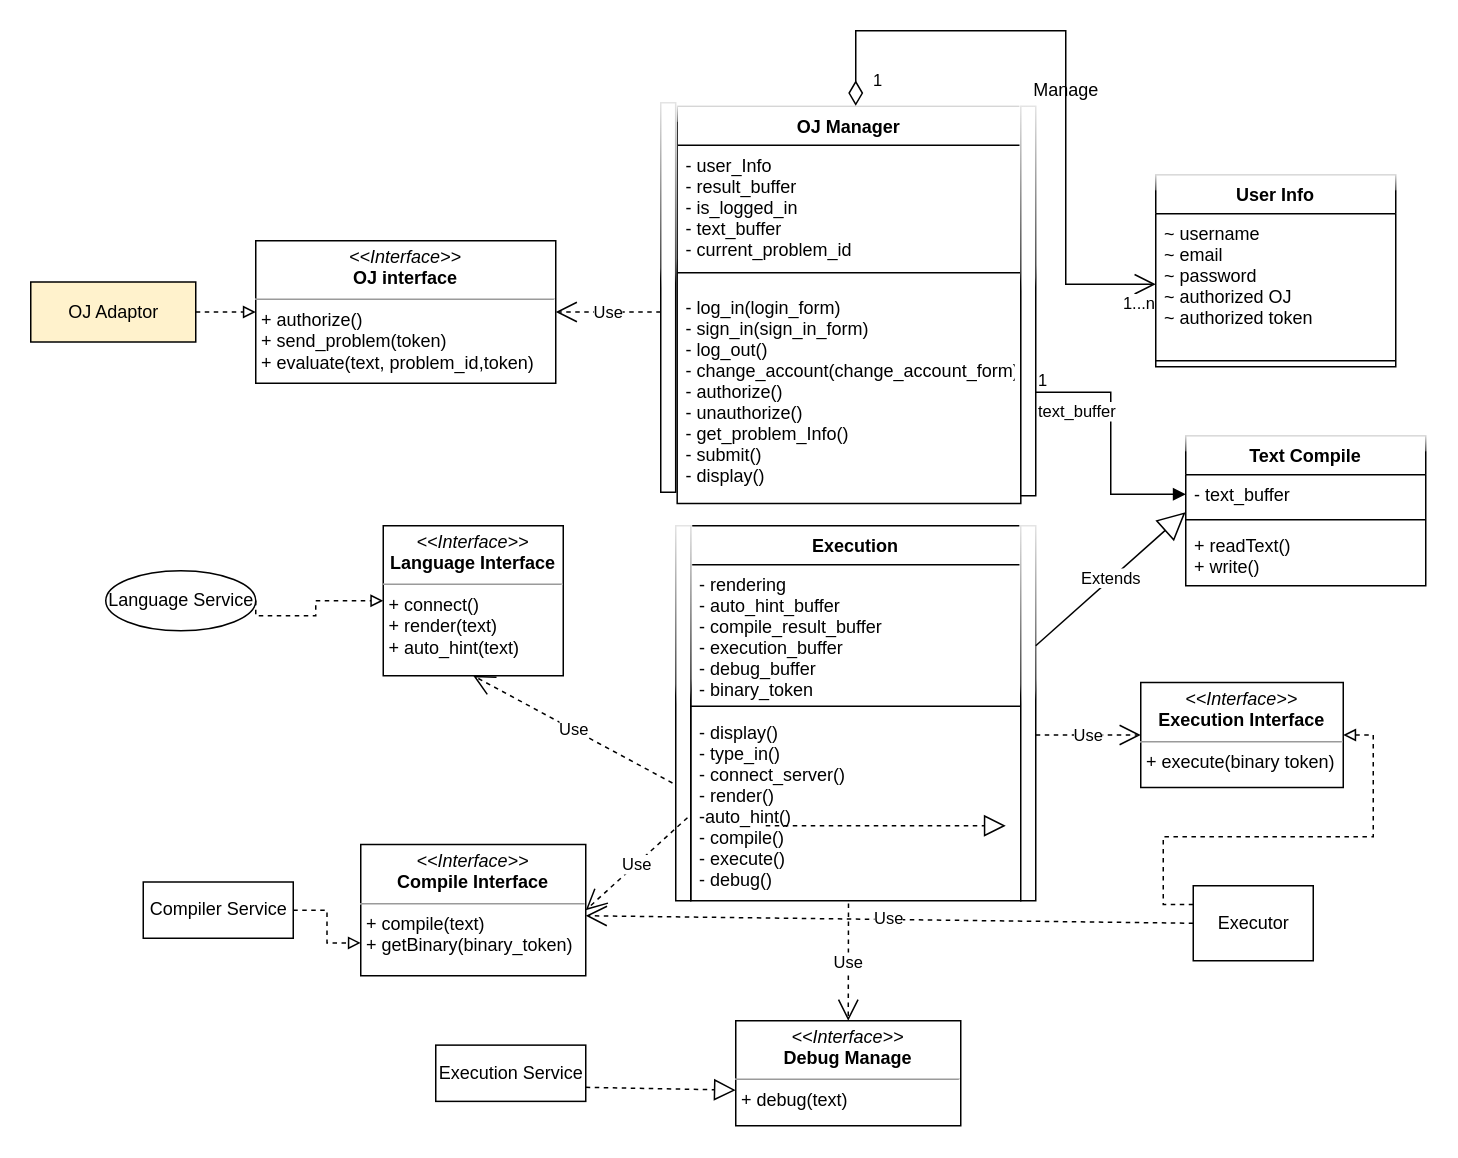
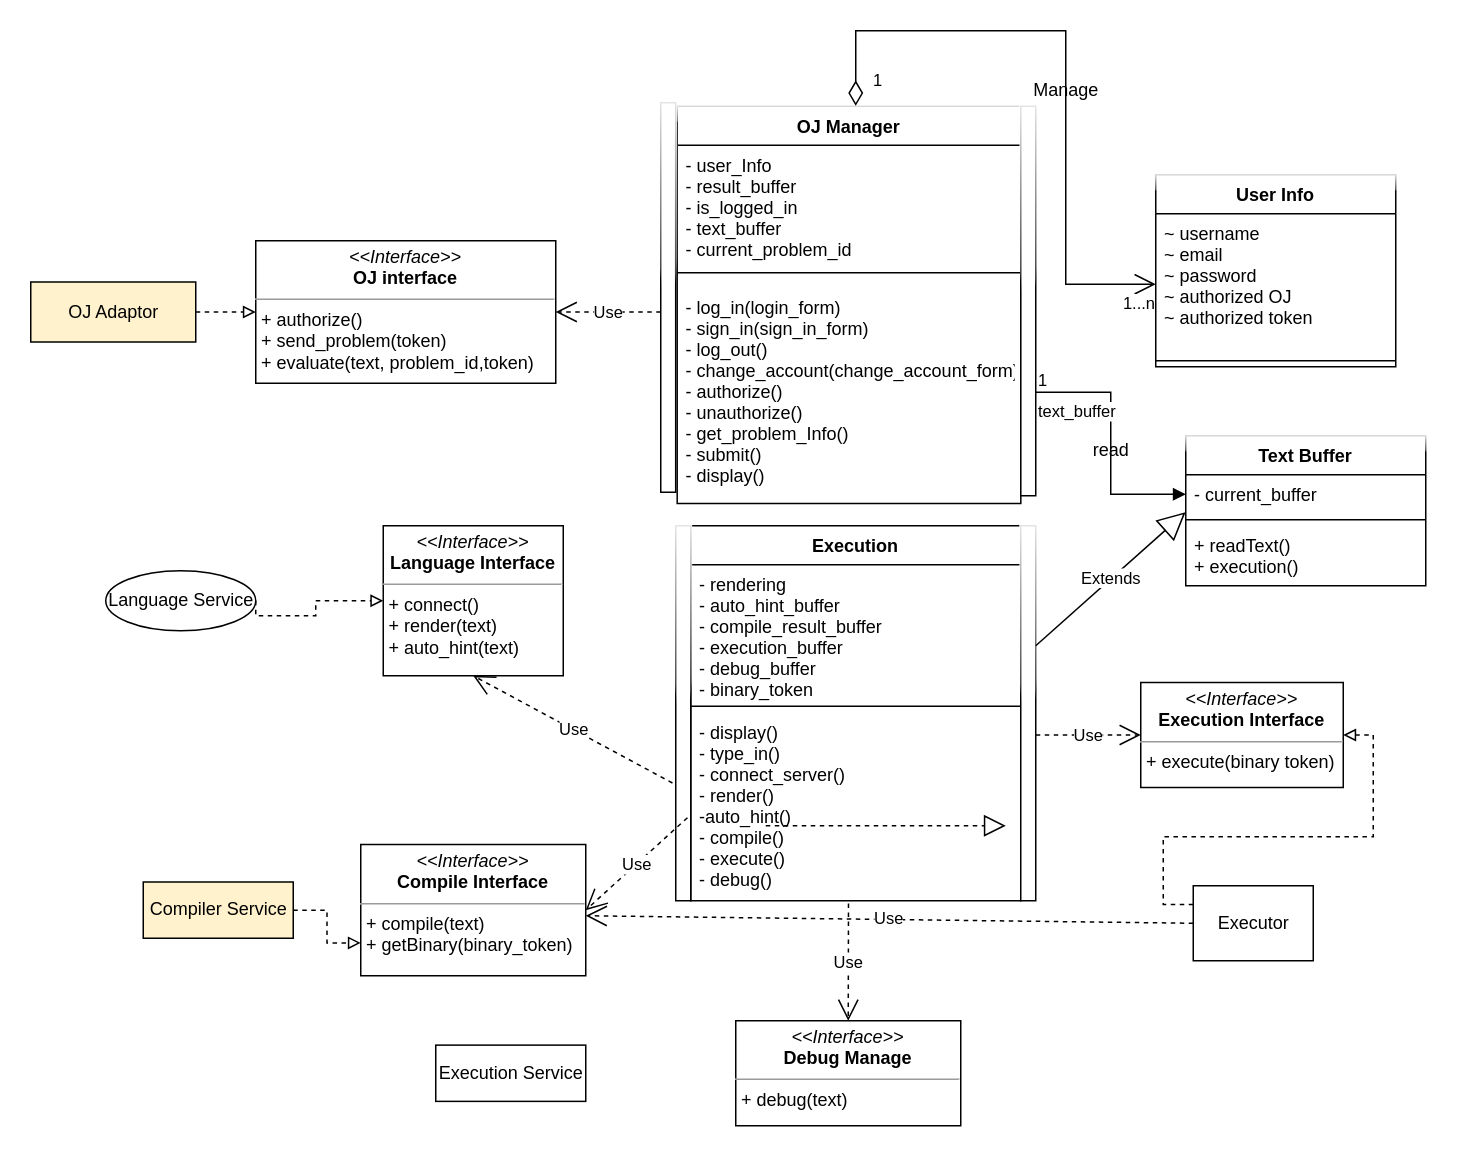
node "read": added
node "Text Compile": label "Text Compile" -> "Text Buffer"
node "- text_buffer": label "- text_buffer" -> "- current_buffer"
node "+ readText() + write()": label "+ readText() + write()" -> "+ readText() + execution()"
node "Compiler Service": fillcolor #ffffff -> #fff2cc
edge "Execution Service" -> "<<Interface>> Debug Manage + debug(text)": removed
